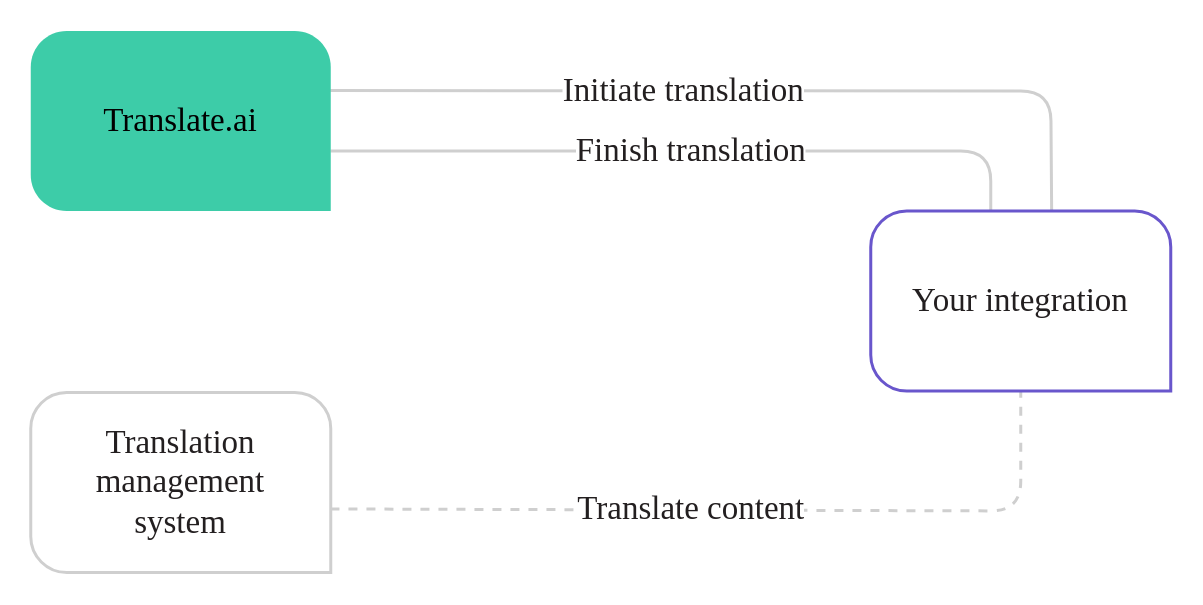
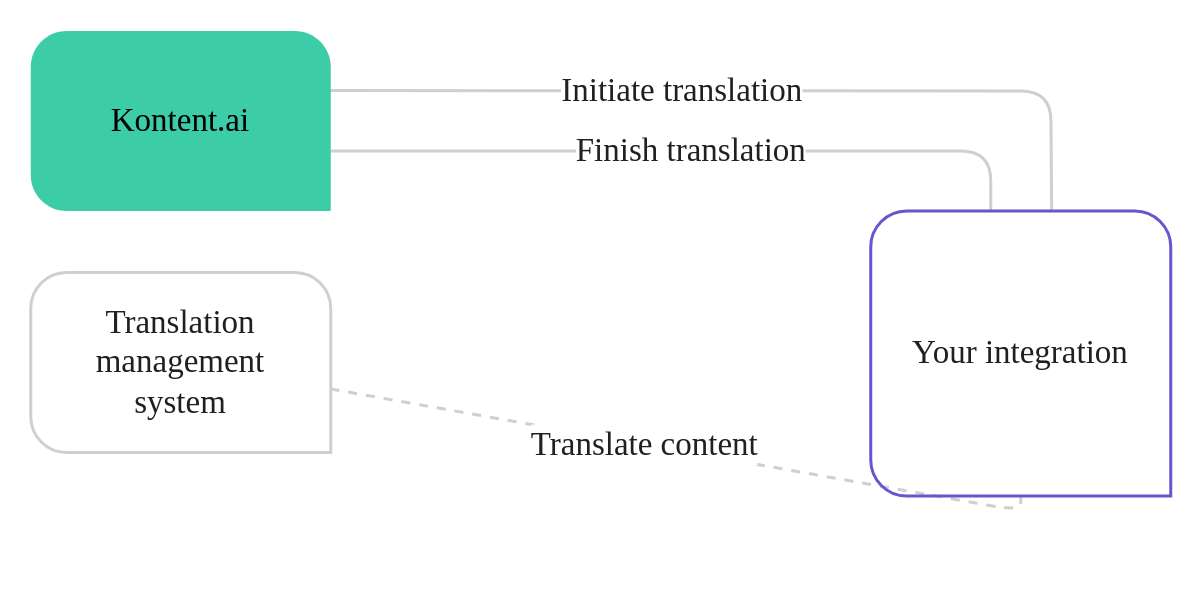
node "Translate.ai": label "Translate.ai" -> "Kontent.ai"
node "Your integration": size 300x180 -> 300x285
node "Translation management system": moved (181, 482) -> (181, 362)
